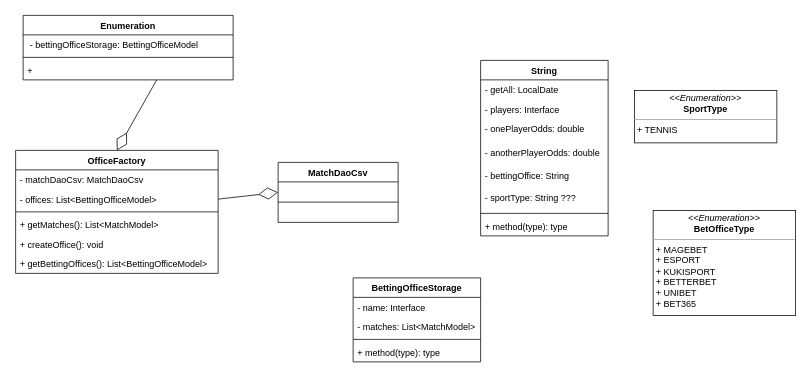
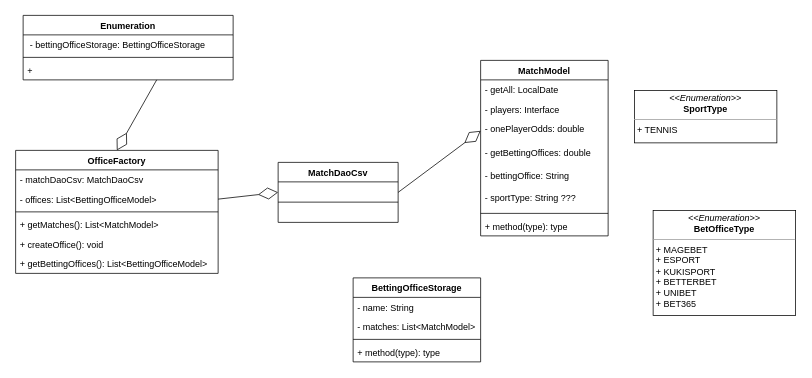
node "- bettingOfficeStorage: BettingOfficeModel": label "- bettingOfficeStorage: BettingOfficeModel" -> "- bettingOfficeStorage: BettingOfficeStorage"
node "String": label "String" -> "MatchModel"
node "- anotherPlayerOdds: double": label "- anotherPlayerOdds: double" -> "- getBettingOffices: double"
edge "MatchDaoCsv" -> "- onePlayerOdds: double": added
node "- name: Interface": label "- name: Interface" -> "- name: String"
